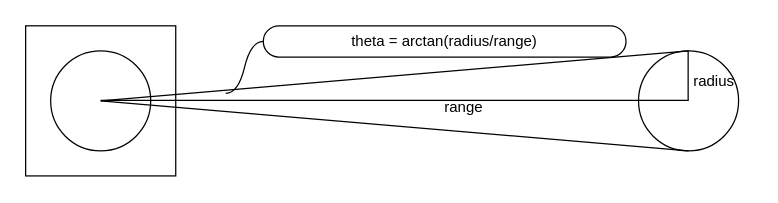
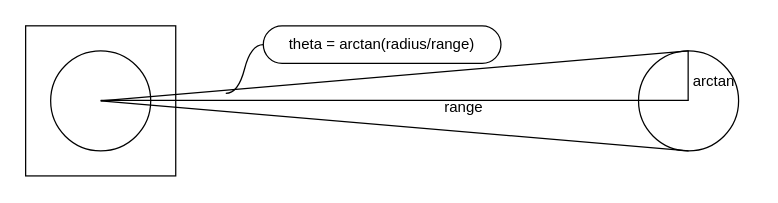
node "theta = arctan(radius/range)": size 363x31 -> 238x38
node "radius": label "radius" -> "arctan"
